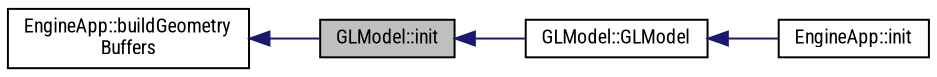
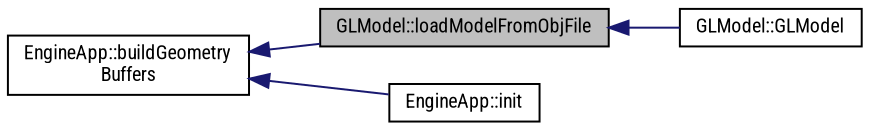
node "GLModel::init": label "GLModel::init" -> "GLModel::loadModelFromObjFile"
edge "EngineApp::init" -> "GLModel::GLModel": now "EngineApp::init" -> "EngineApp::buildGeometry Buffers"
